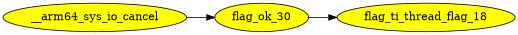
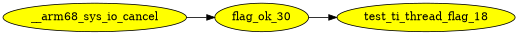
node "__arm64_sys_io_cancel": label "__arm64_sys_io_cancel" -> "__arm68_sys_io_cancel"
node "flag_ti_thread_flag_18": label "flag_ti_thread_flag_18" -> "test_ti_thread_flag_18"
